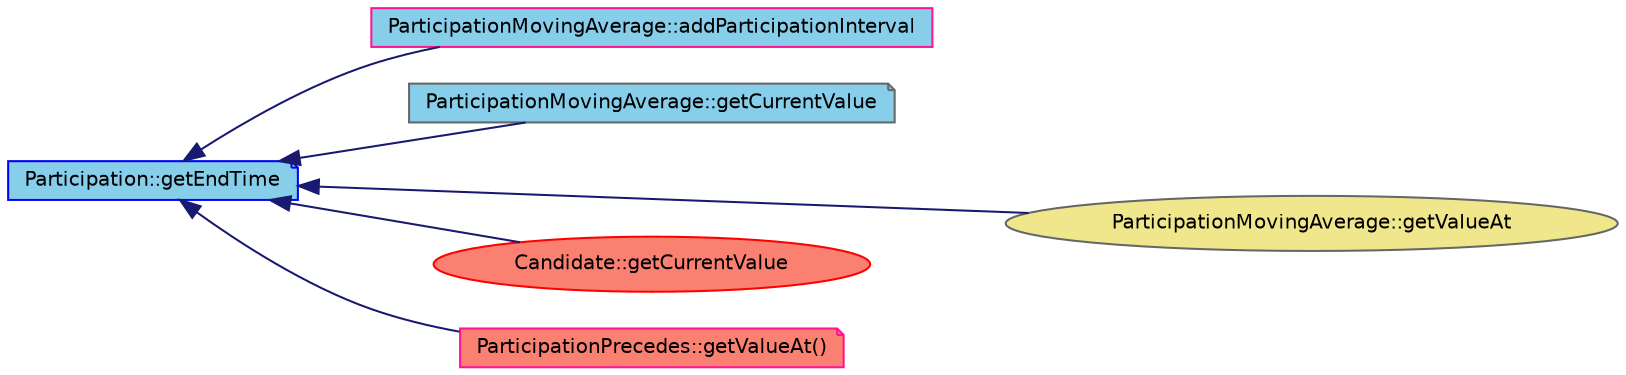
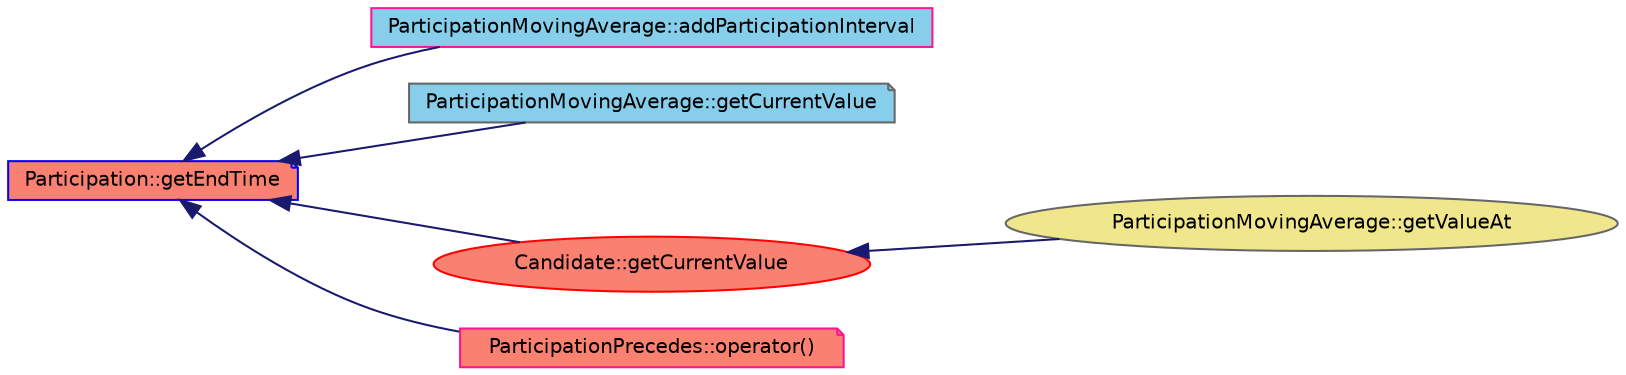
node "Participation::getEndTime": fillcolor skyblue -> salmon
edge "ParticipationMovingAverage::getValueAt" -> "Participation::getEndTime": now "ParticipationMovingAverage::getValueAt" -> "Candidate::getCurrentValue"
node "ParticipationPrecedes::getValueAt()": label "ParticipationPrecedes::getValueAt()" -> "ParticipationPrecedes::operator()"
